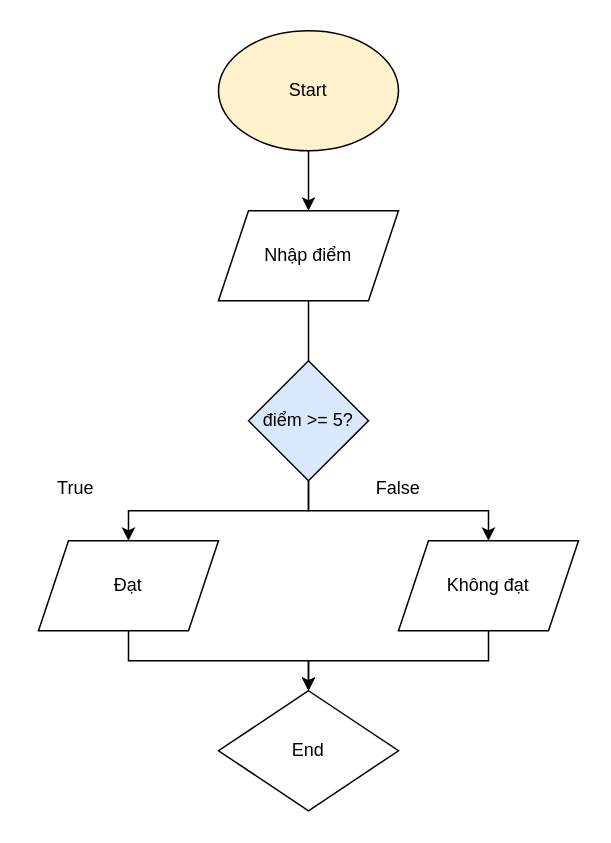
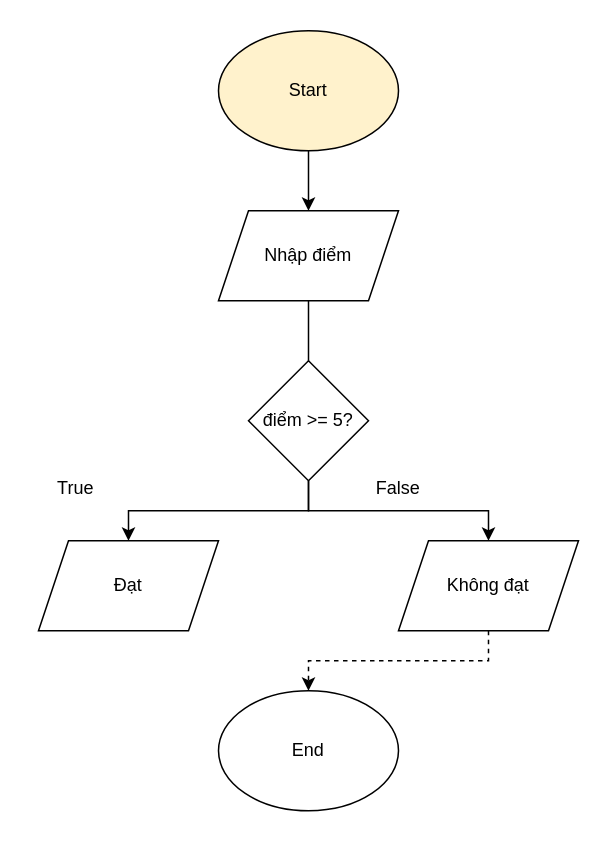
node "điểm >= 5?": fillcolor #dae8fc -> #ffffff
edge "Đạt" -> "End": removed
edge "Không đạt" -> "End": style solid -> dashed
node "End": shape diamond -> ellipse
